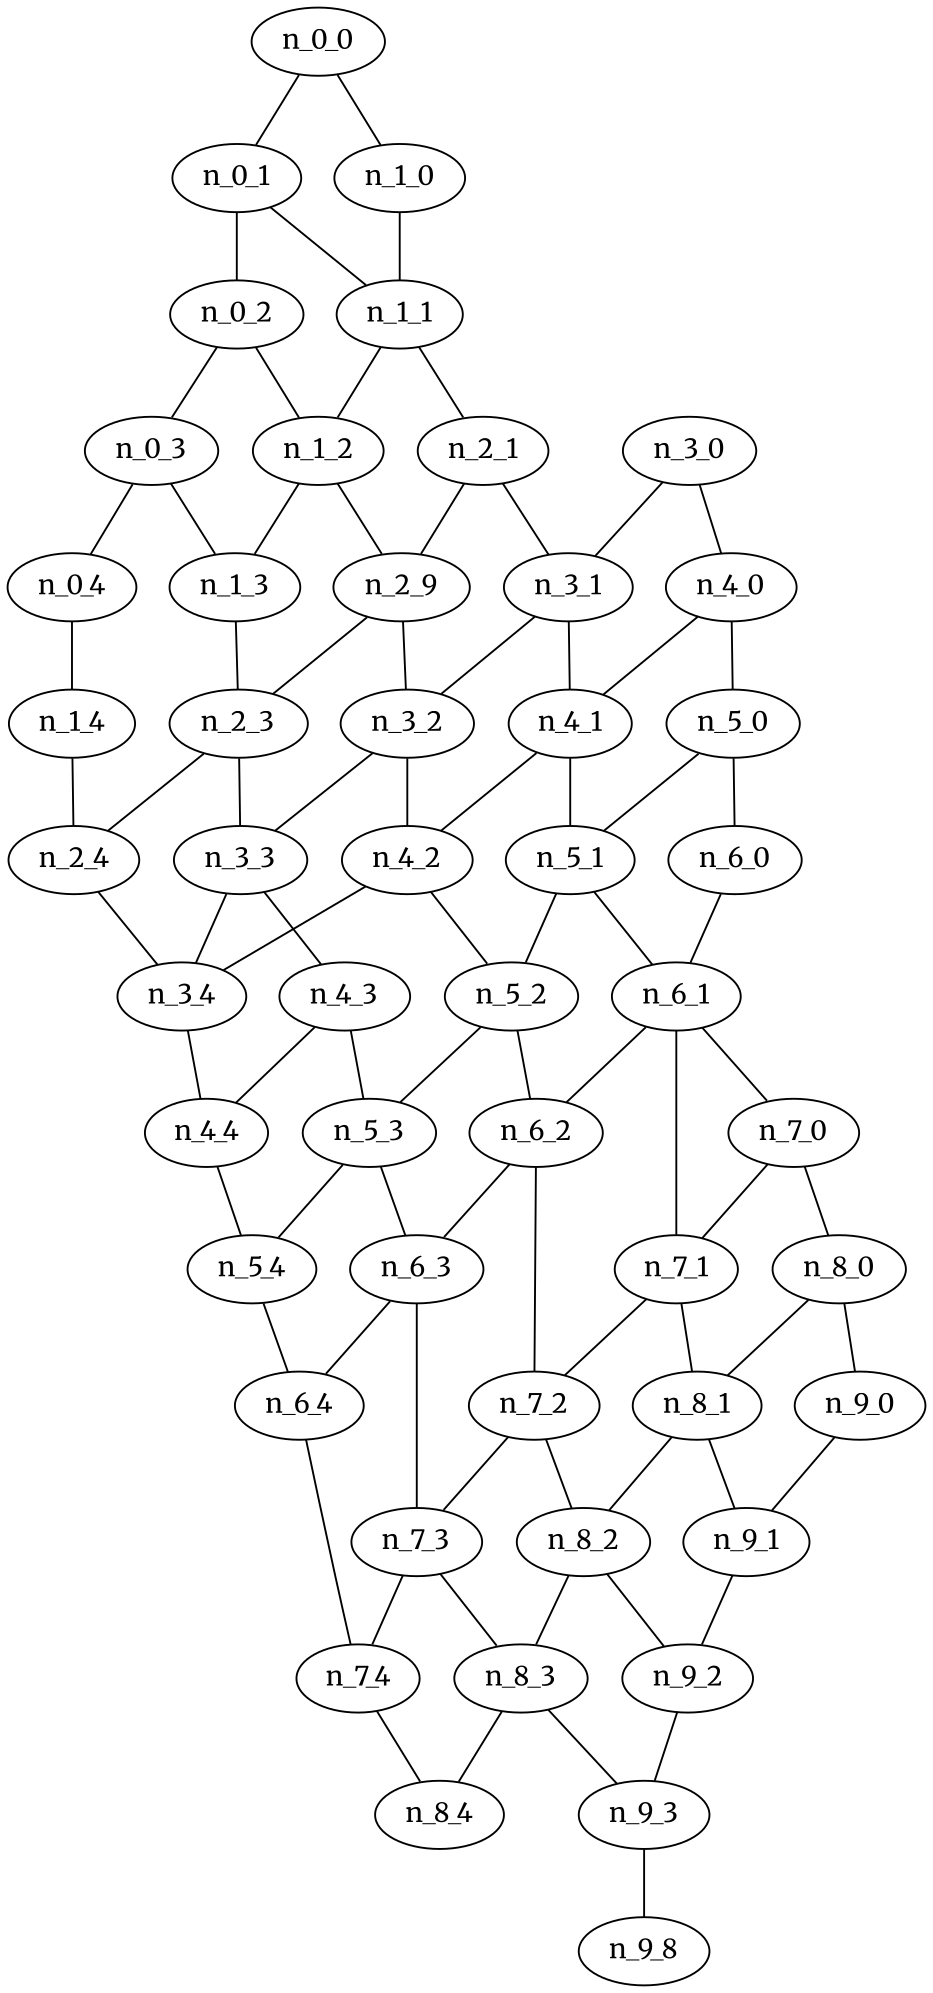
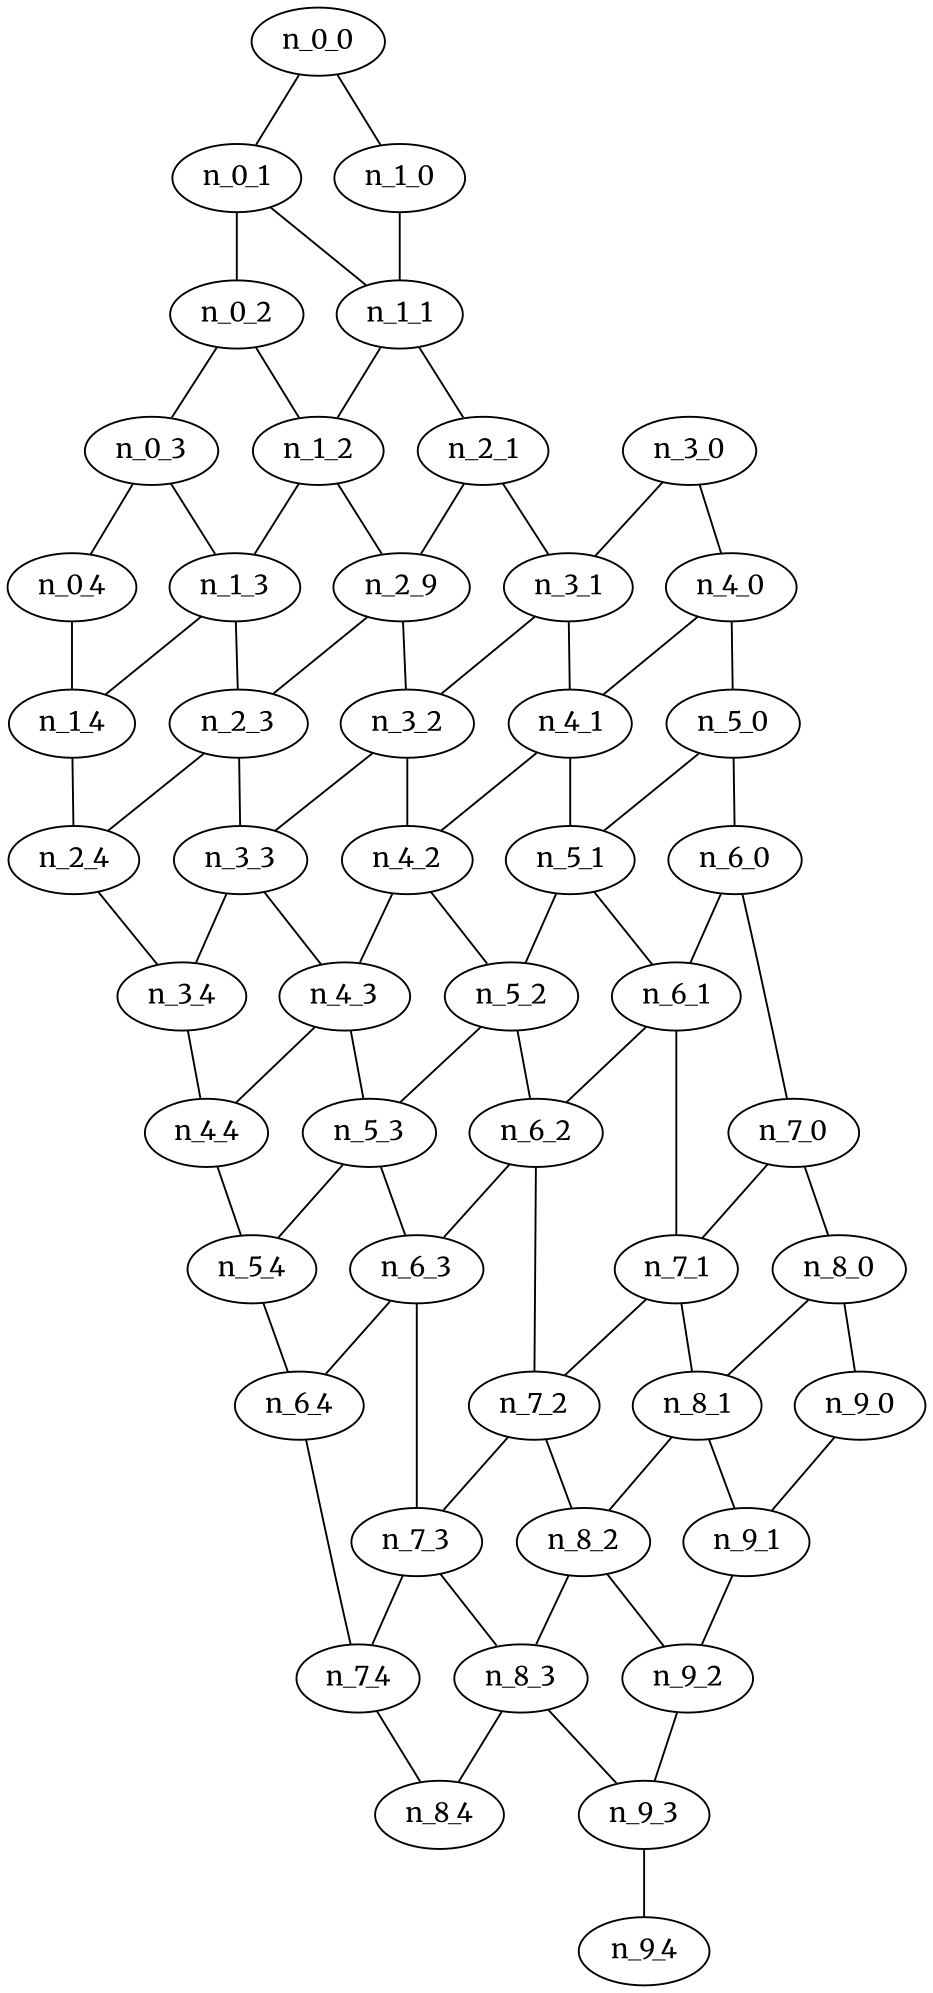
edge "n_1_3" -- "n_1_4": added
edge "n_4_2" -- "n_3_4": now "n_4_2" -- "n_4_3"
edge "n_6_1" -- "n_7_0": now "n_6_0" -- "n_7_0"
node "n_9_8": label "n_9_8" -> "n_9_4"
